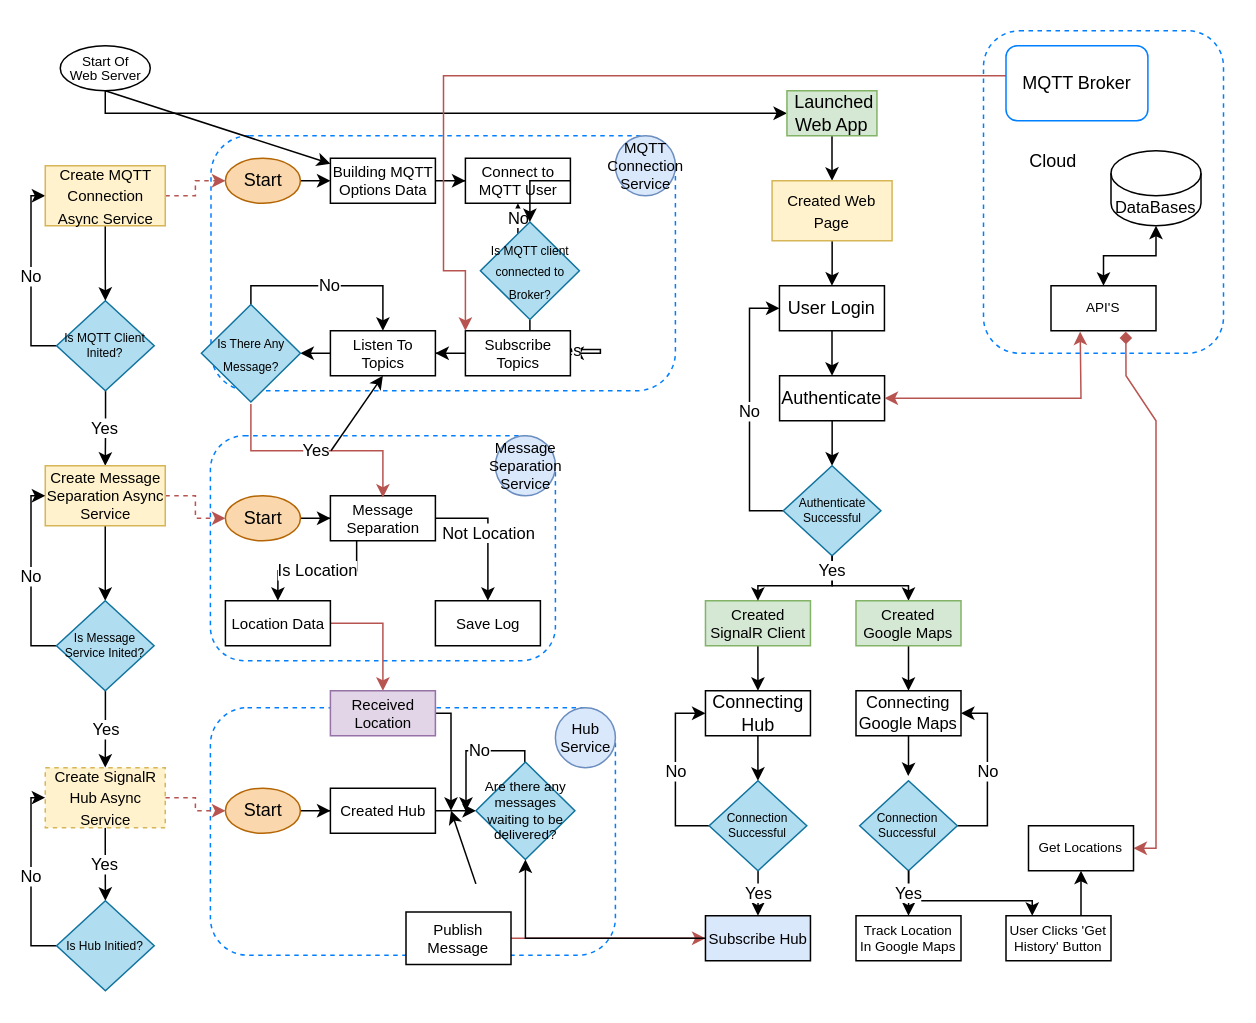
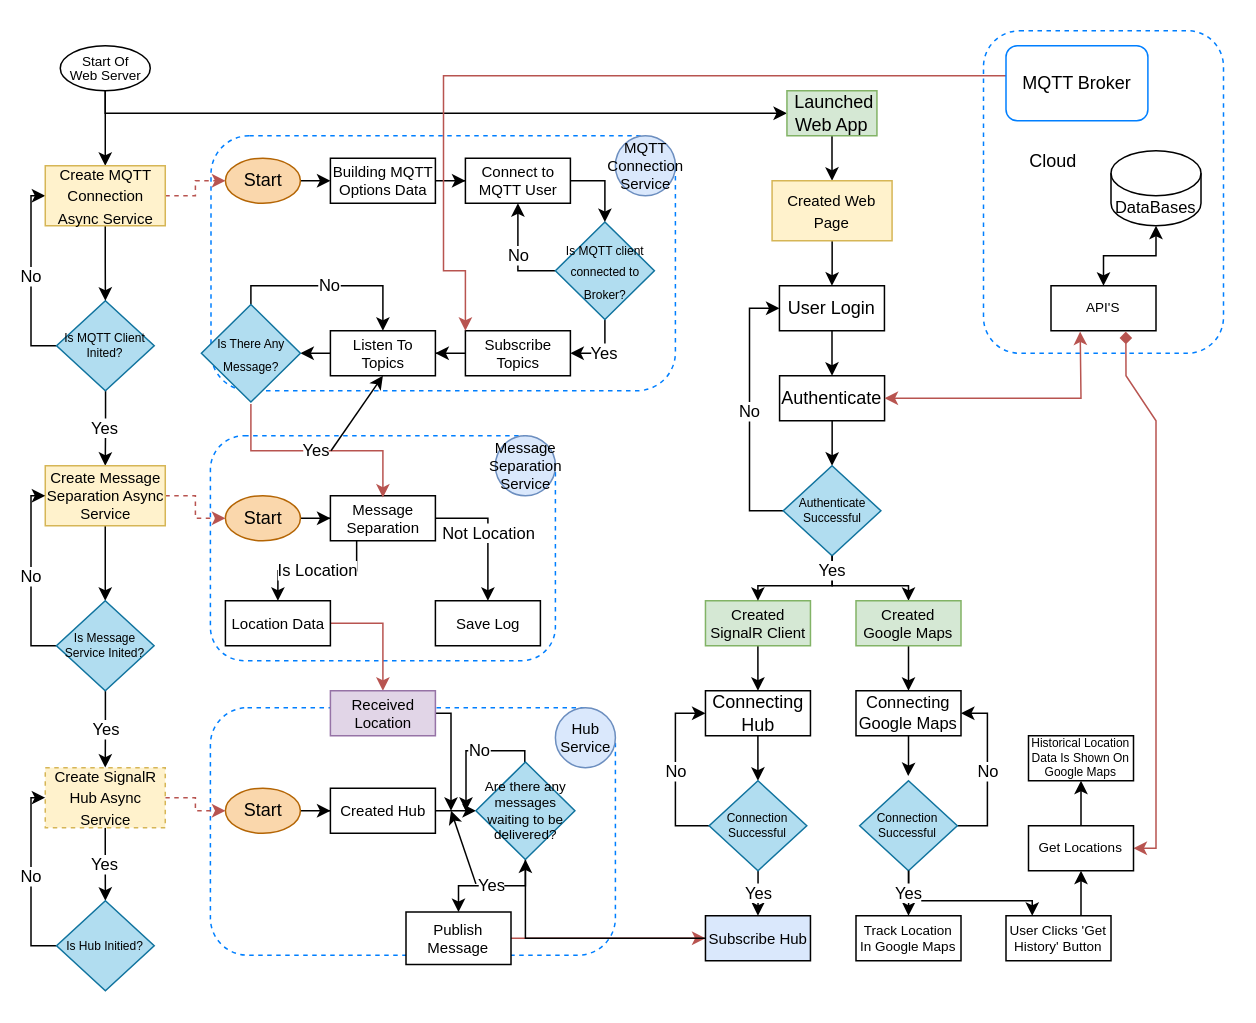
edge "Start Of Web Server" -> "Building MQTT Options Data": now "Start Of Web Server" -> "Create MQTT Connection Async Service"
node "Is MQTT client connected to Broker?": moved (530, 271) -> (605, 271)
node "Historical Location Data Is Shown On Google Maps": added
edge "Get Locations" -> "Historical Location Data Is Shown On Google Maps": added
edge "Are there any messages waiting to be delivered?" -> "Publish Message": added, label "Yes"
